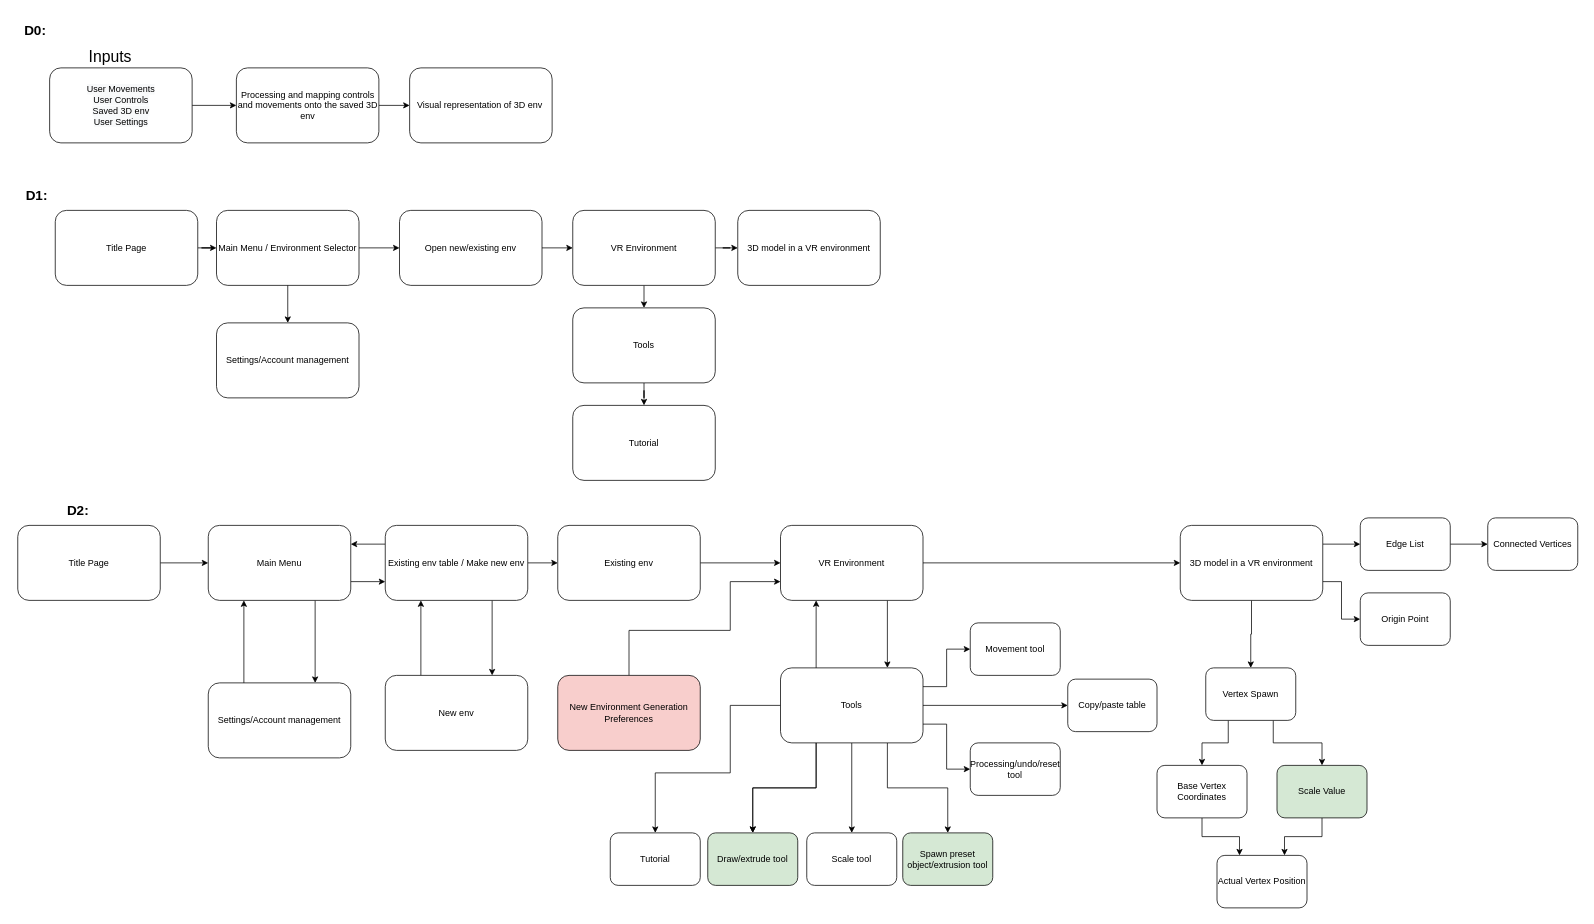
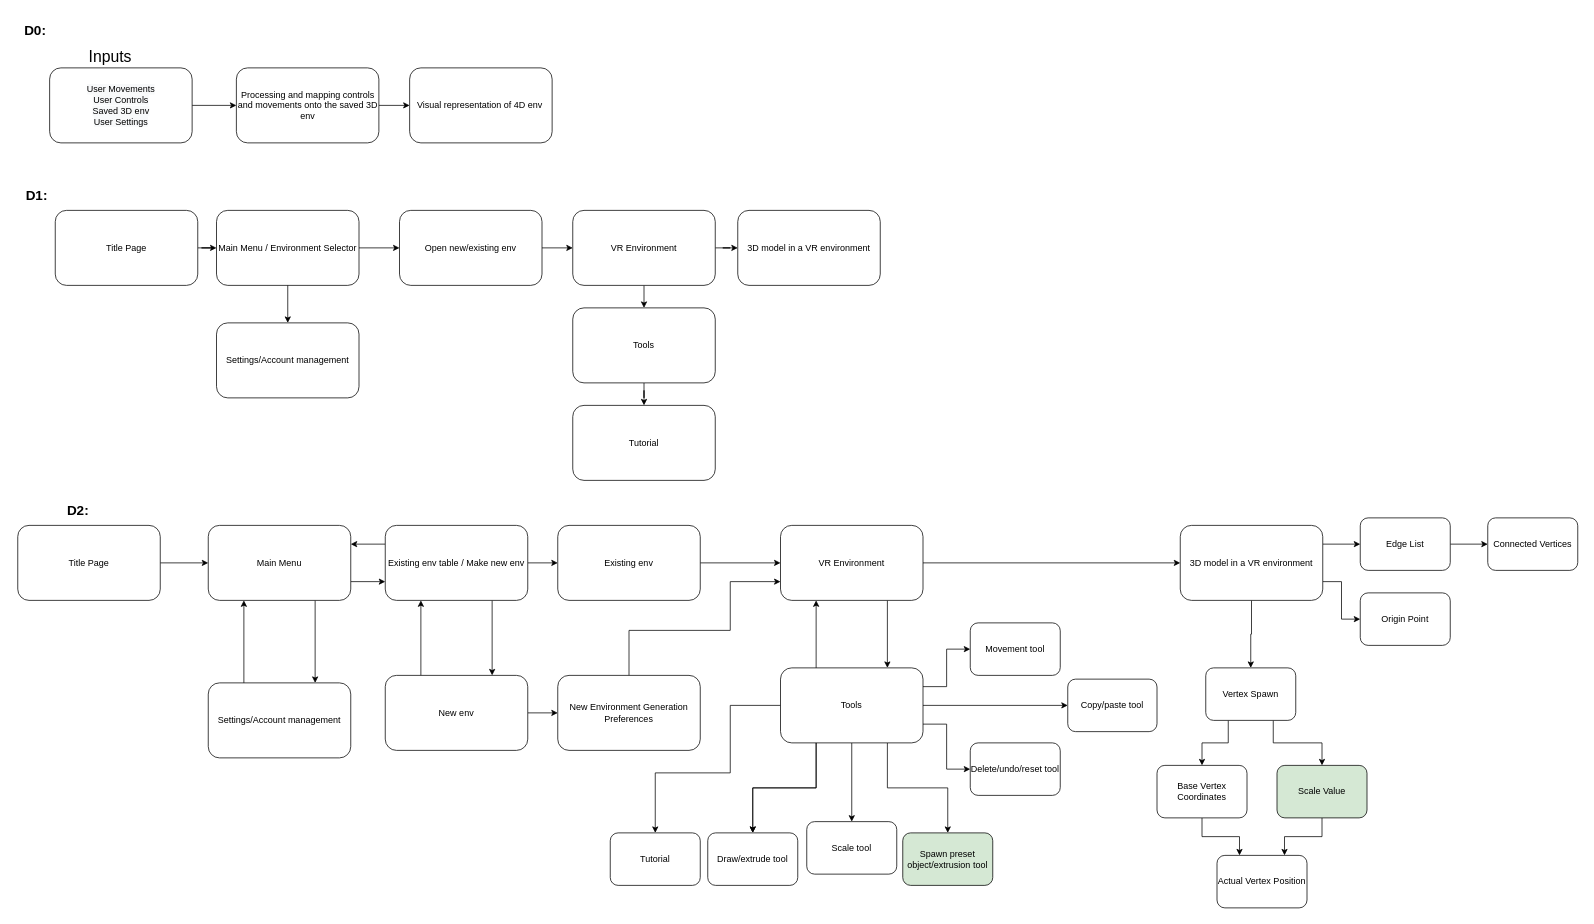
node "Visual representation of 3D env": label "Visual representation of 3D env" -> "Visual representation of 4D env"
node "Copy/paste table": label "Copy/paste table" -> "Copy/paste tool"
edge "New env" -> "New Environment Generation Preferences": added
node "New Environment Generation Preferences": fillcolor #f8cecc -> #ffffff
node "Processing/undo/reset tool": label "Processing/undo/reset tool" -> "Delete/undo/reset tool"
node "Draw/extrude tool": fillcolor #d5e8d4 -> #ffffff
node "Scale tool": moved (852, 859) -> (852, 848)
